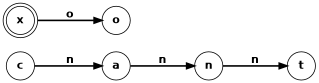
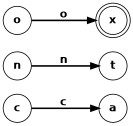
edge "x" -> "o": reversed
edge "c" -> "a": label "n" -> "c"
edge "a" -> "n": removed, label "n"
